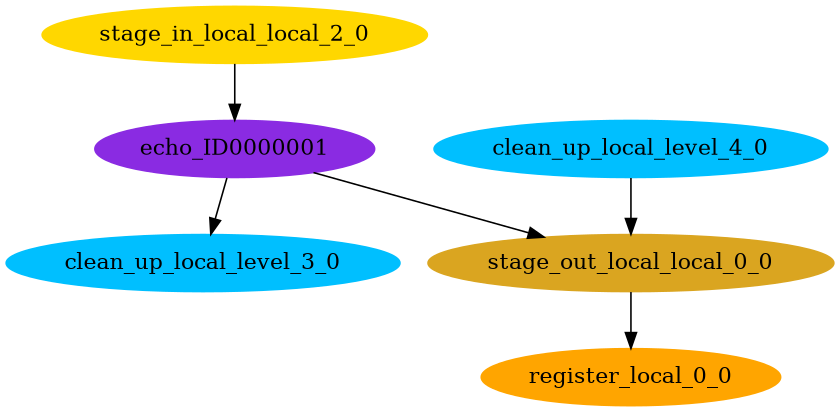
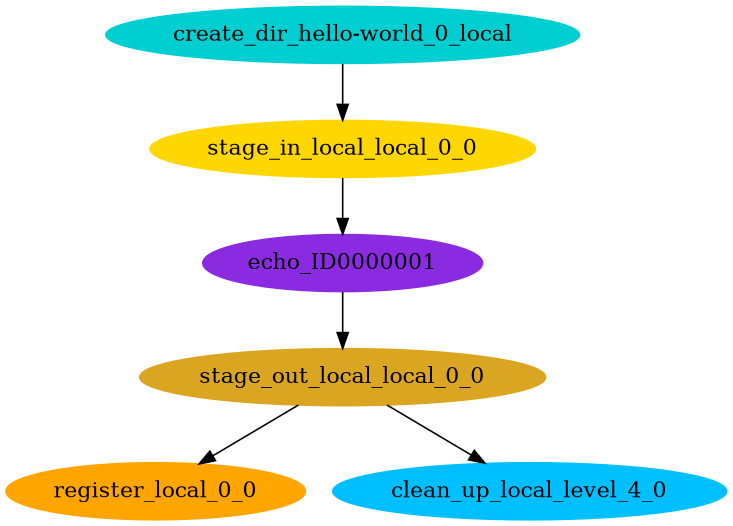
node "stage_in_local_local_2_0": label "stage_in_local_local_2_0" -> "stage_in_local_local_0_0"
node "create_dir_hello-world_0_local": added
edge "clean_up_local_level_4_0" -> "stage_out_local_local_0_0": reversed
node "clean_up_local_level_3_0": removed
